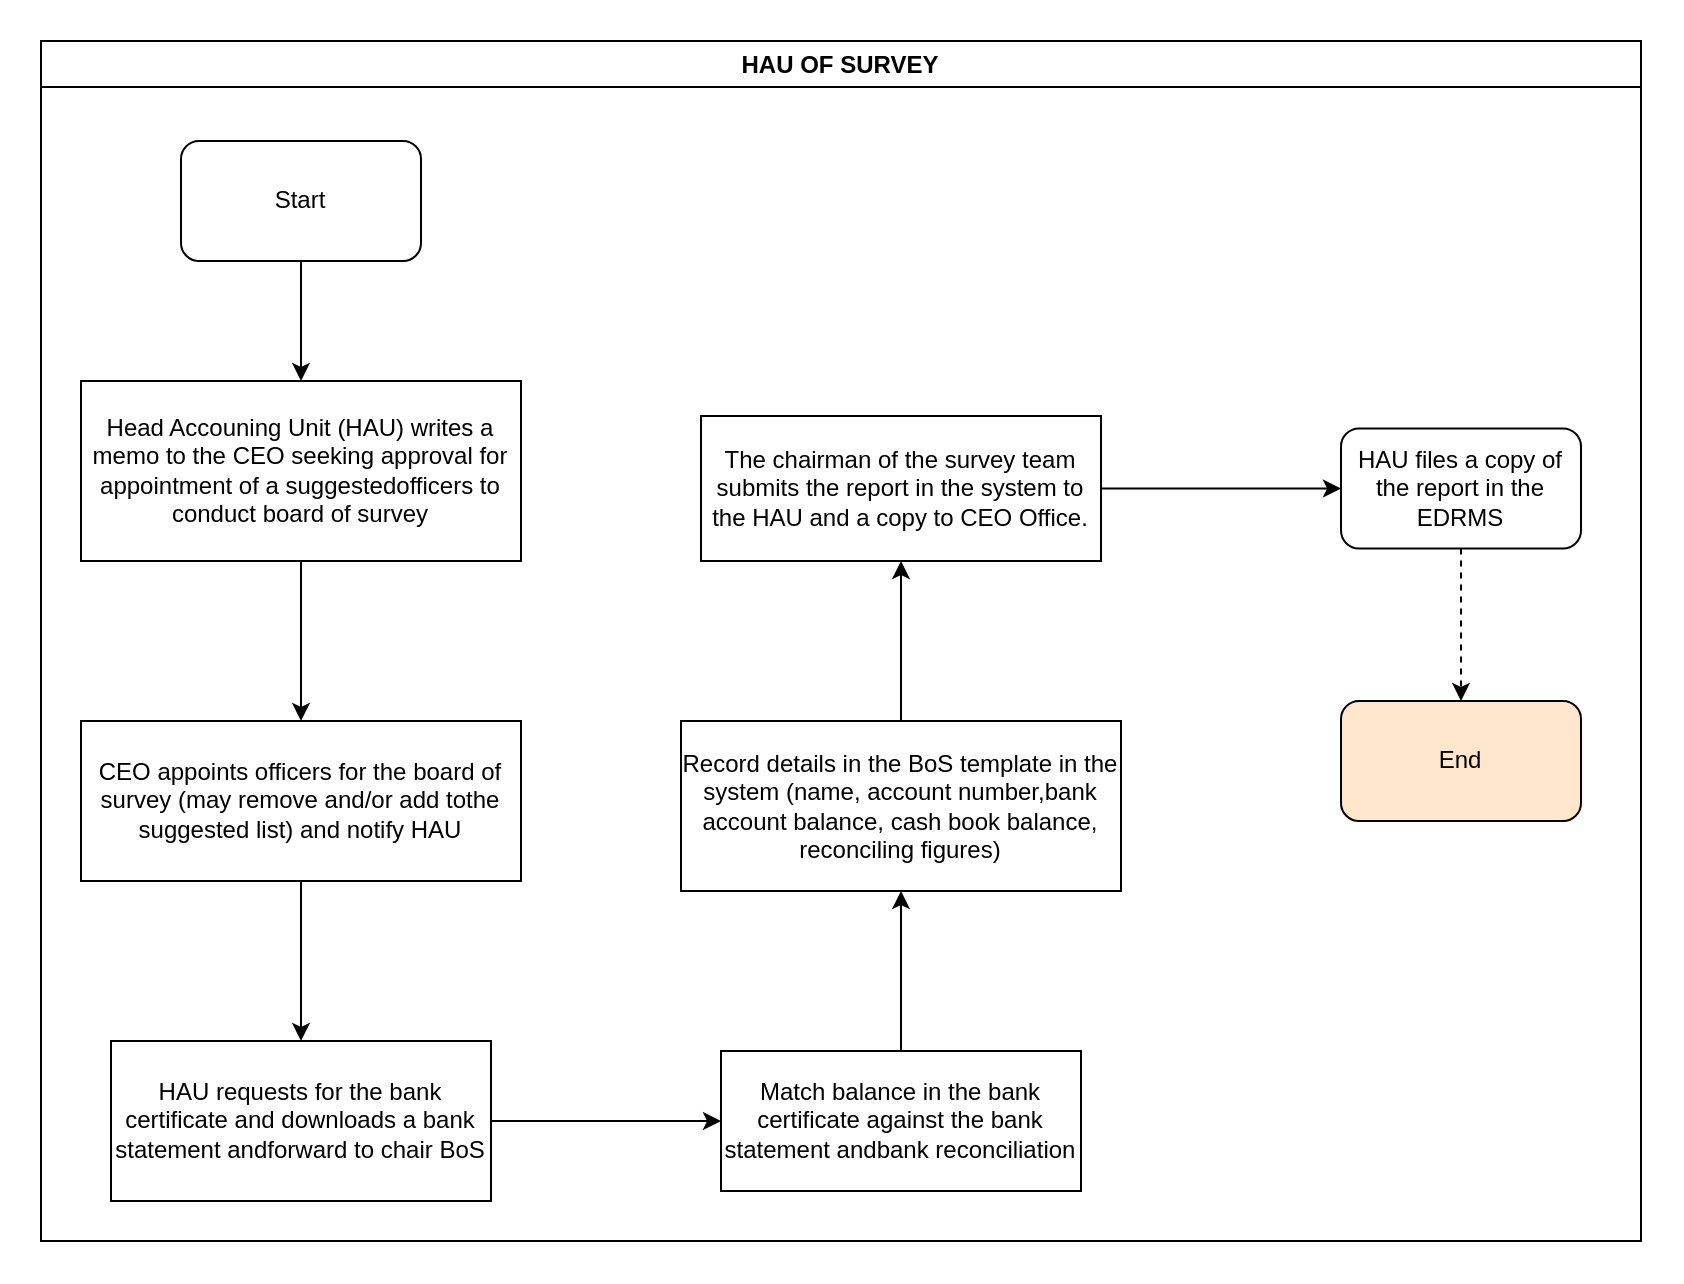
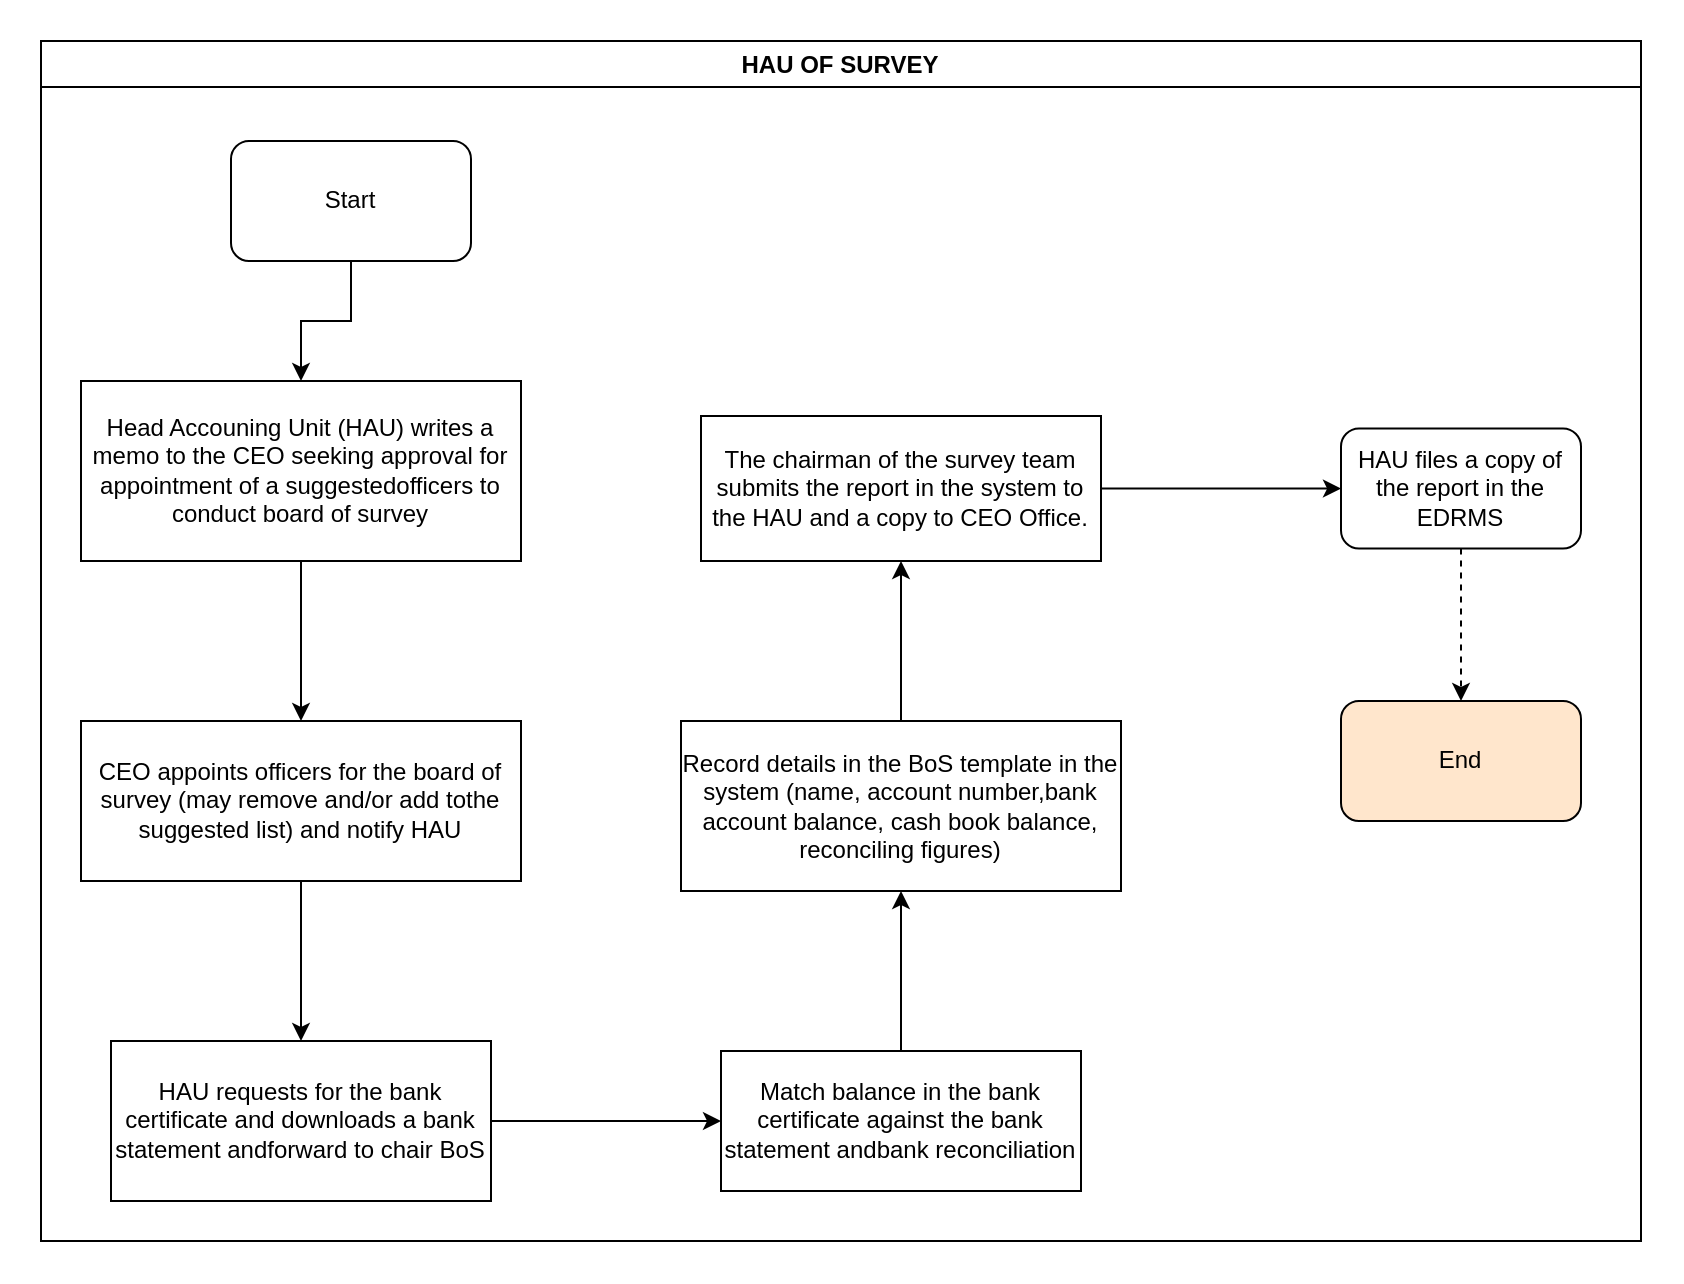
node "Start": moved (301, 201) -> (351, 201)
